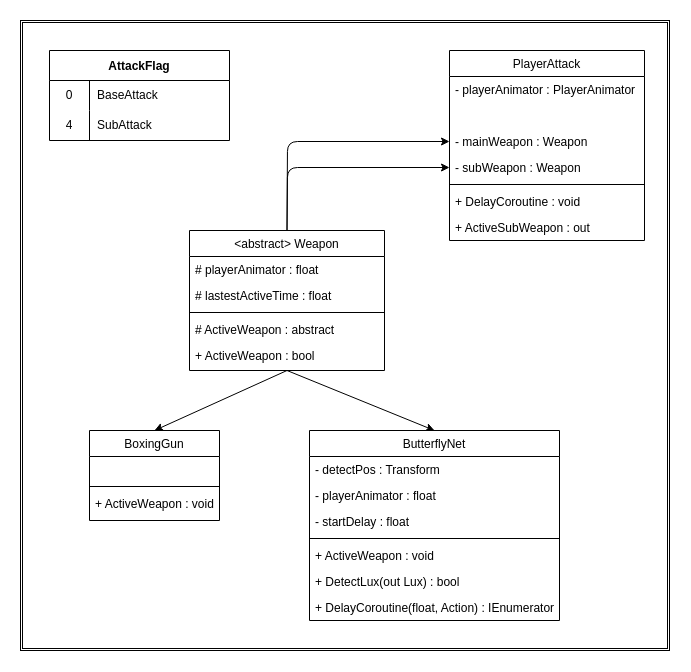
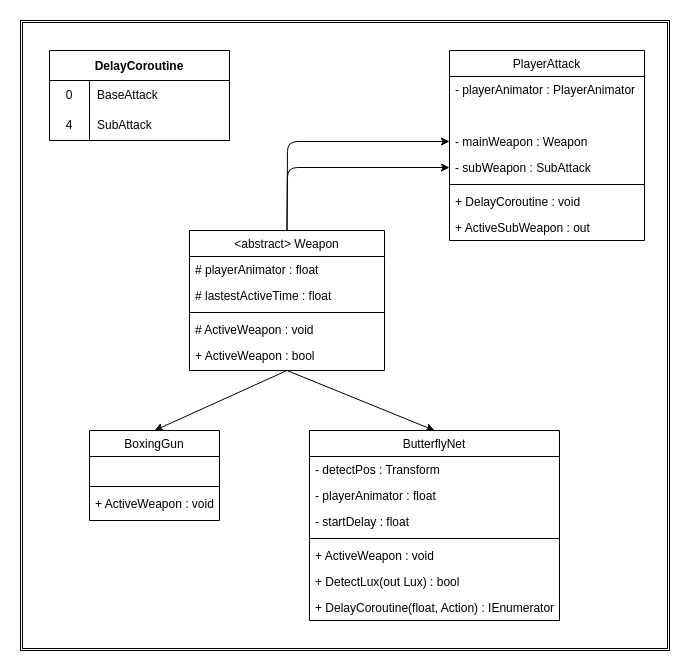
node "AttackFlag": label "AttackFlag" -> "DelayCoroutine"
node "- subWeapon : Weapon": label "- subWeapon : Weapon" -> "- subWeapon : SubAttack"
node "# ActiveWeapon : abstract": label "# ActiveWeapon : abstract" -> "# ActiveWeapon : void"
